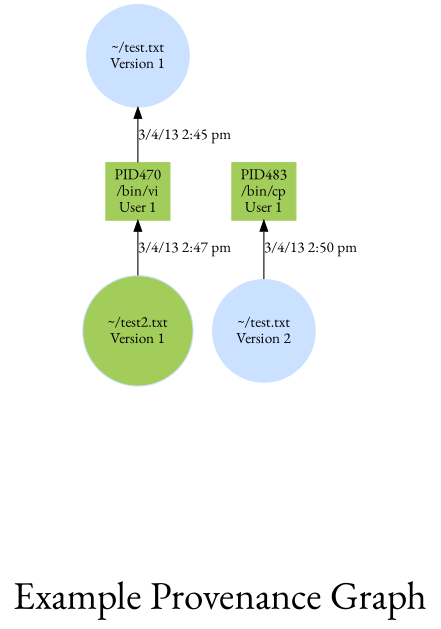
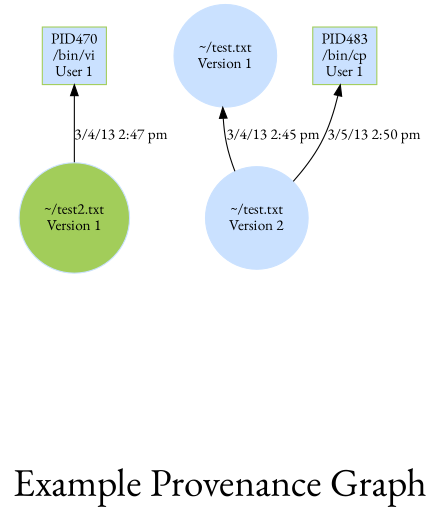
edge "PID470 /bin/vi User 1" -> "~/test.txt Version 1": now "~/test.txt Version 2" -> "~/test.txt Version 1"
node "PID470 /bin/vi User 1": fillcolor darkolivegreen3 -> lightsteelblue1
node "PID483 /bin/cp User 1": fillcolor darkolivegreen3 -> lightsteelblue1
edge "~/test.txt Version 2" -> "PID483 /bin/cp User 1": label "3/4/13 2:50 pm" -> "3/5/13 2:50 pm"
